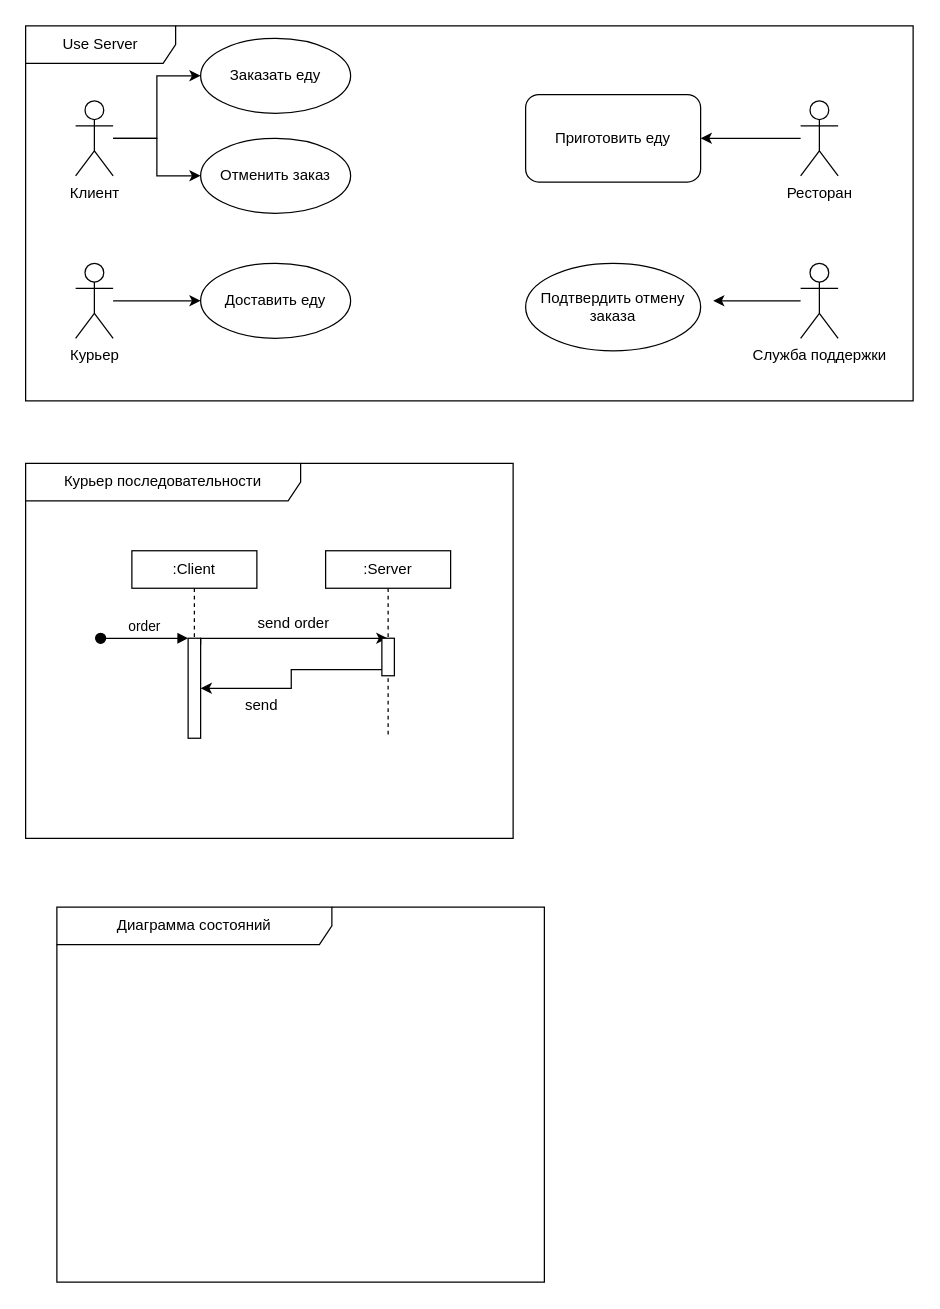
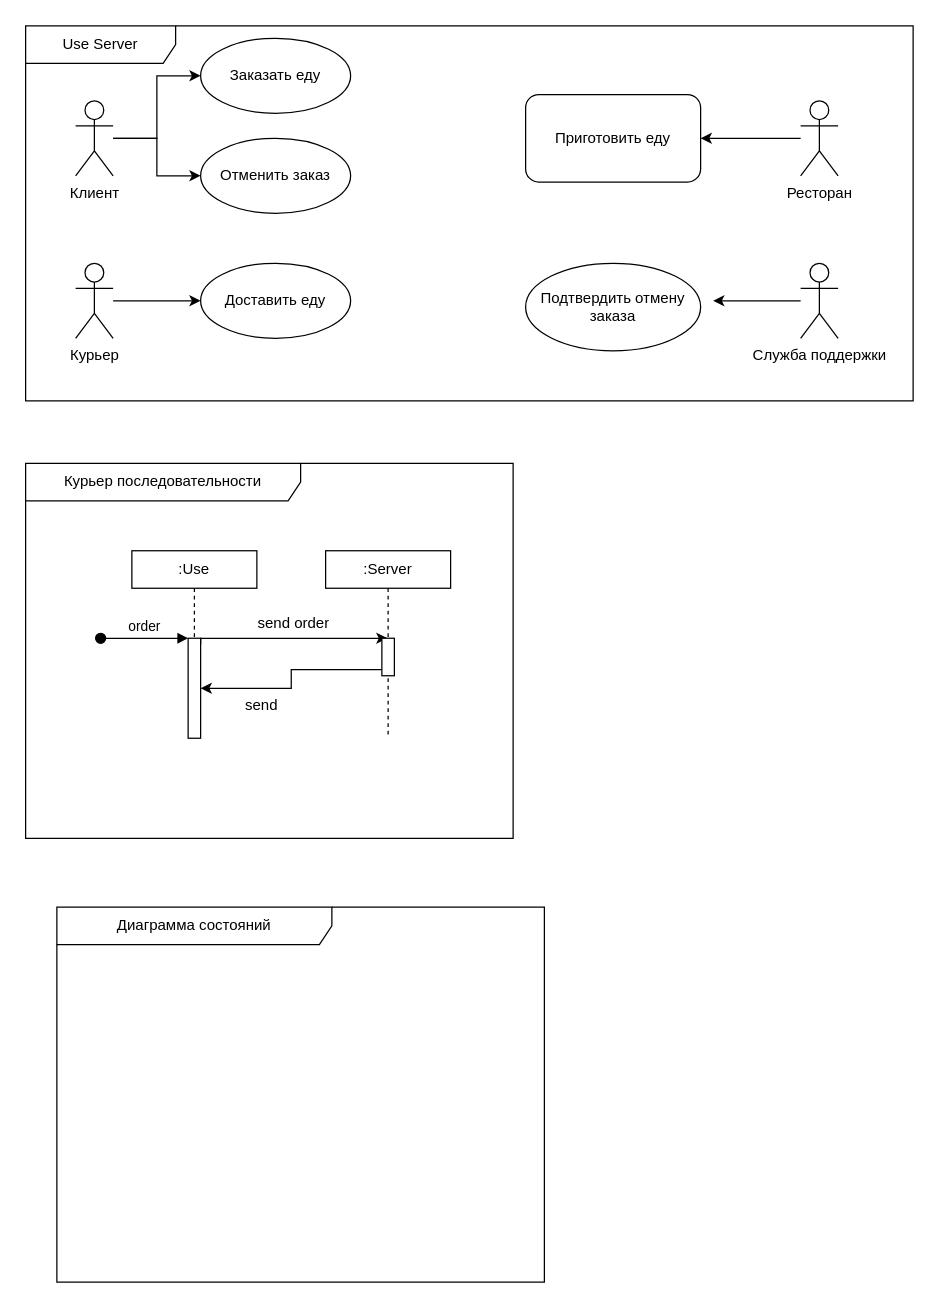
node ":Client": label ":Client" -> ":Use"
